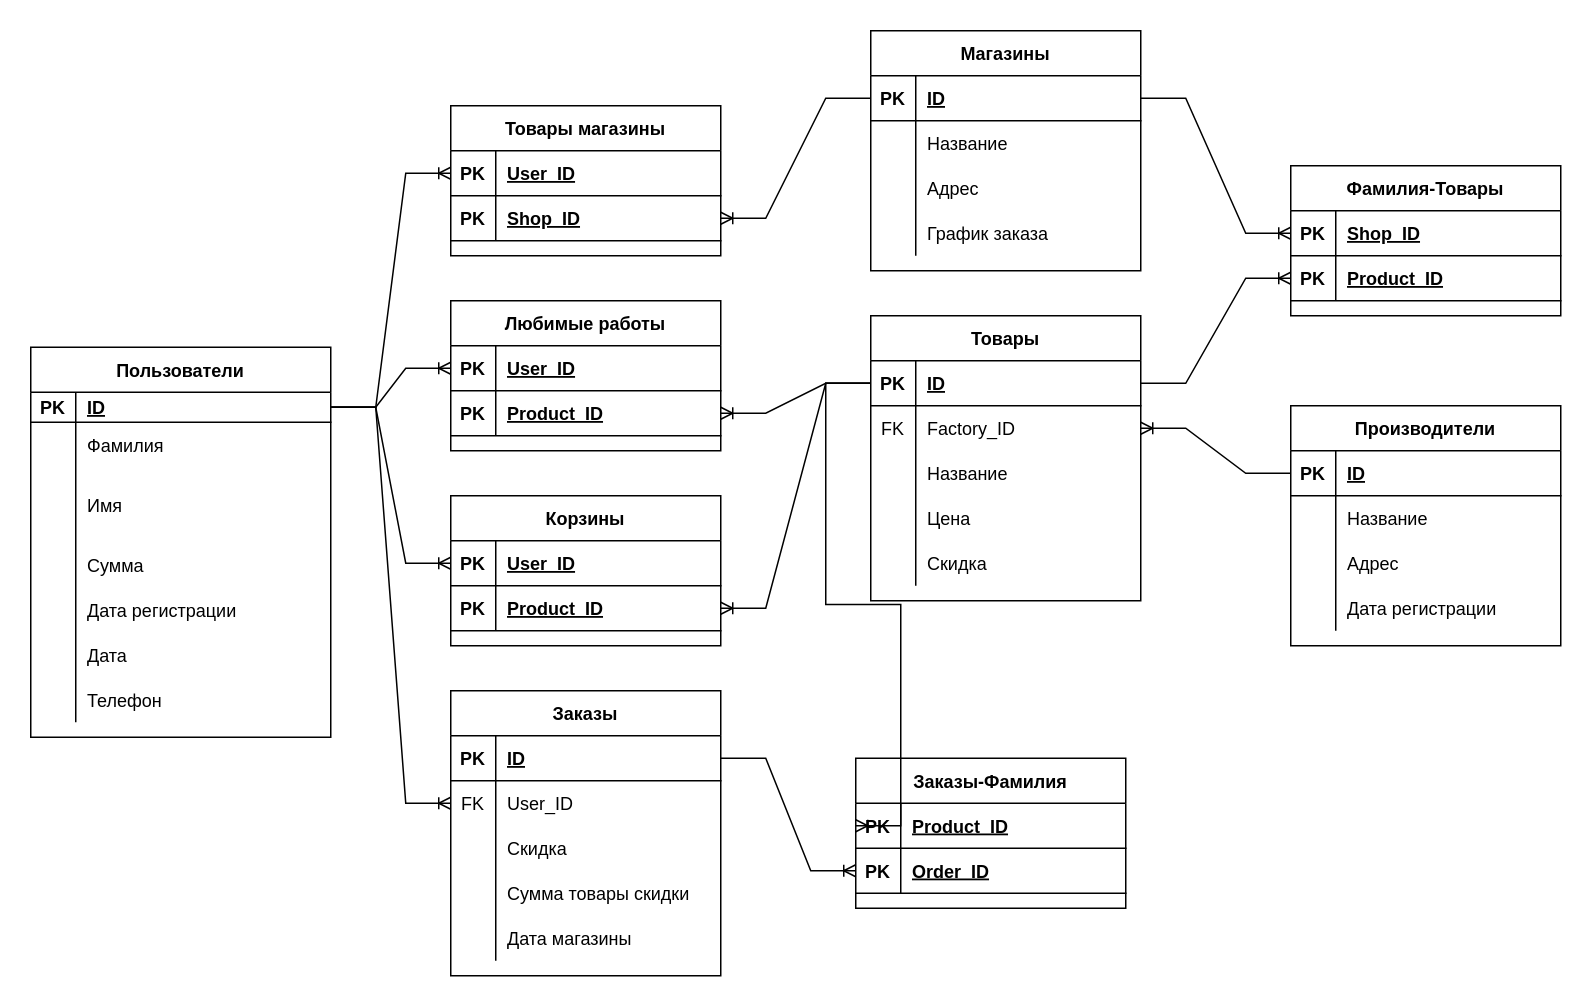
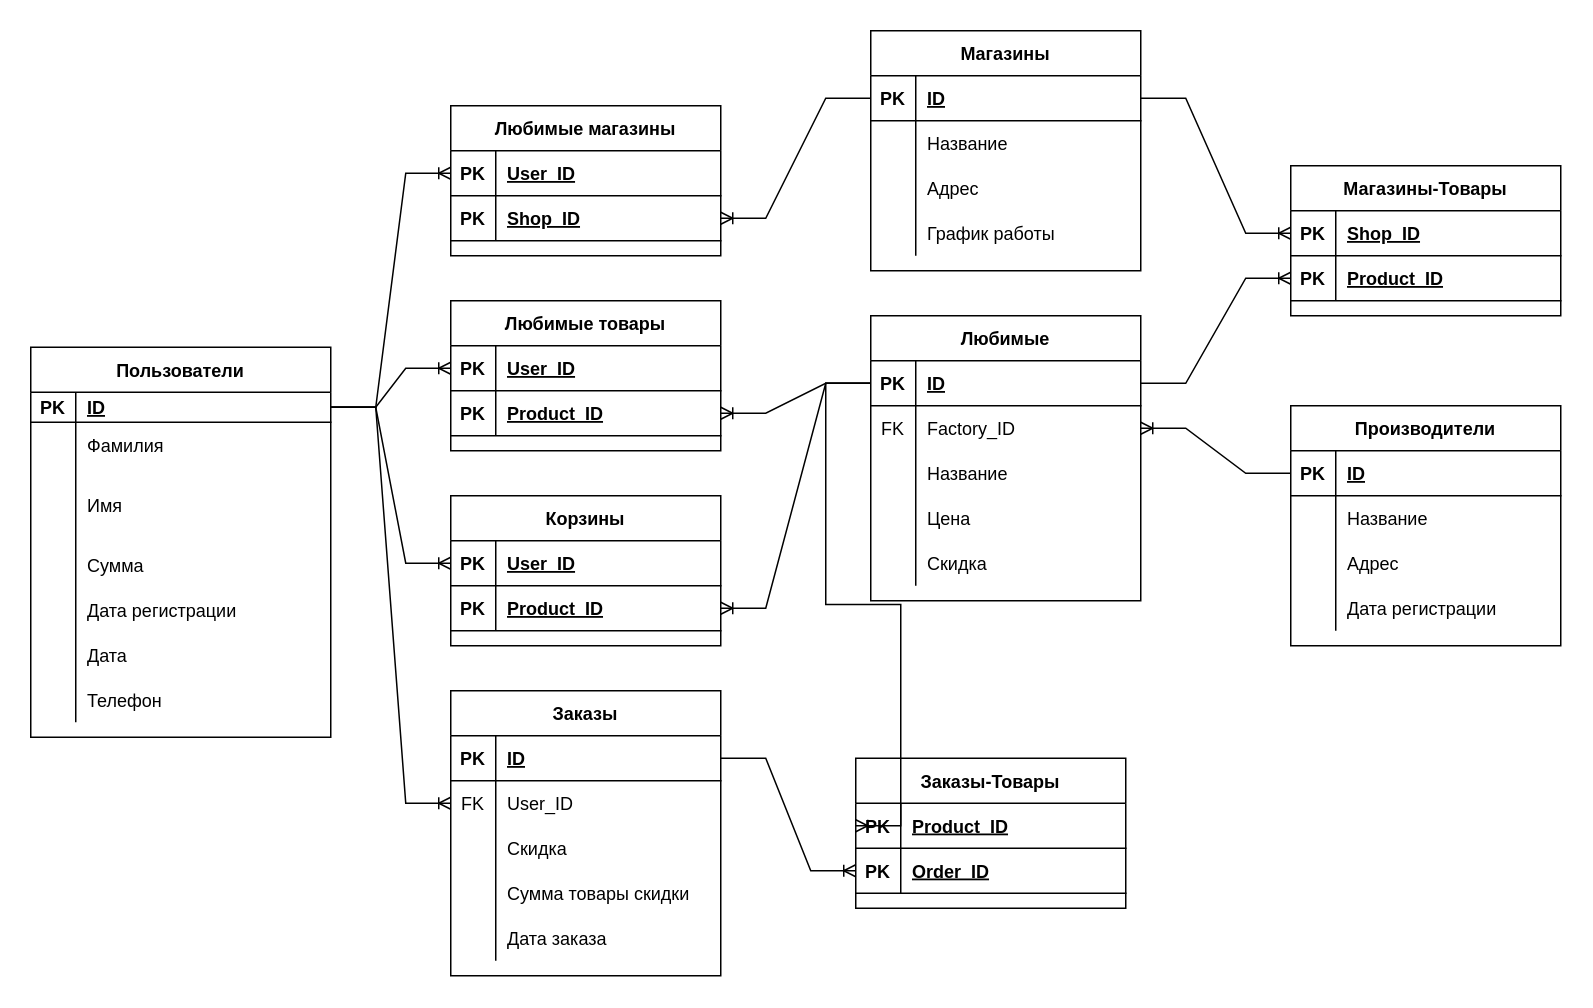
node "Товары магазины": label "Товары магазины" -> "Любимые магазины"
node "Фамилия-Товары": label "Фамилия-Товары" -> "Магазины-Товары"
node "График заказа": label "График заказа" -> "График работы"
node "Любимые работы": label "Любимые работы" -> "Любимые товары"
node "Товары": label "Товары" -> "Любимые"
node "Заказы-Фамилия": label "Заказы-Фамилия" -> "Заказы-Товары"
node "Дата магазины": label "Дата магазины" -> "Дата заказа"
